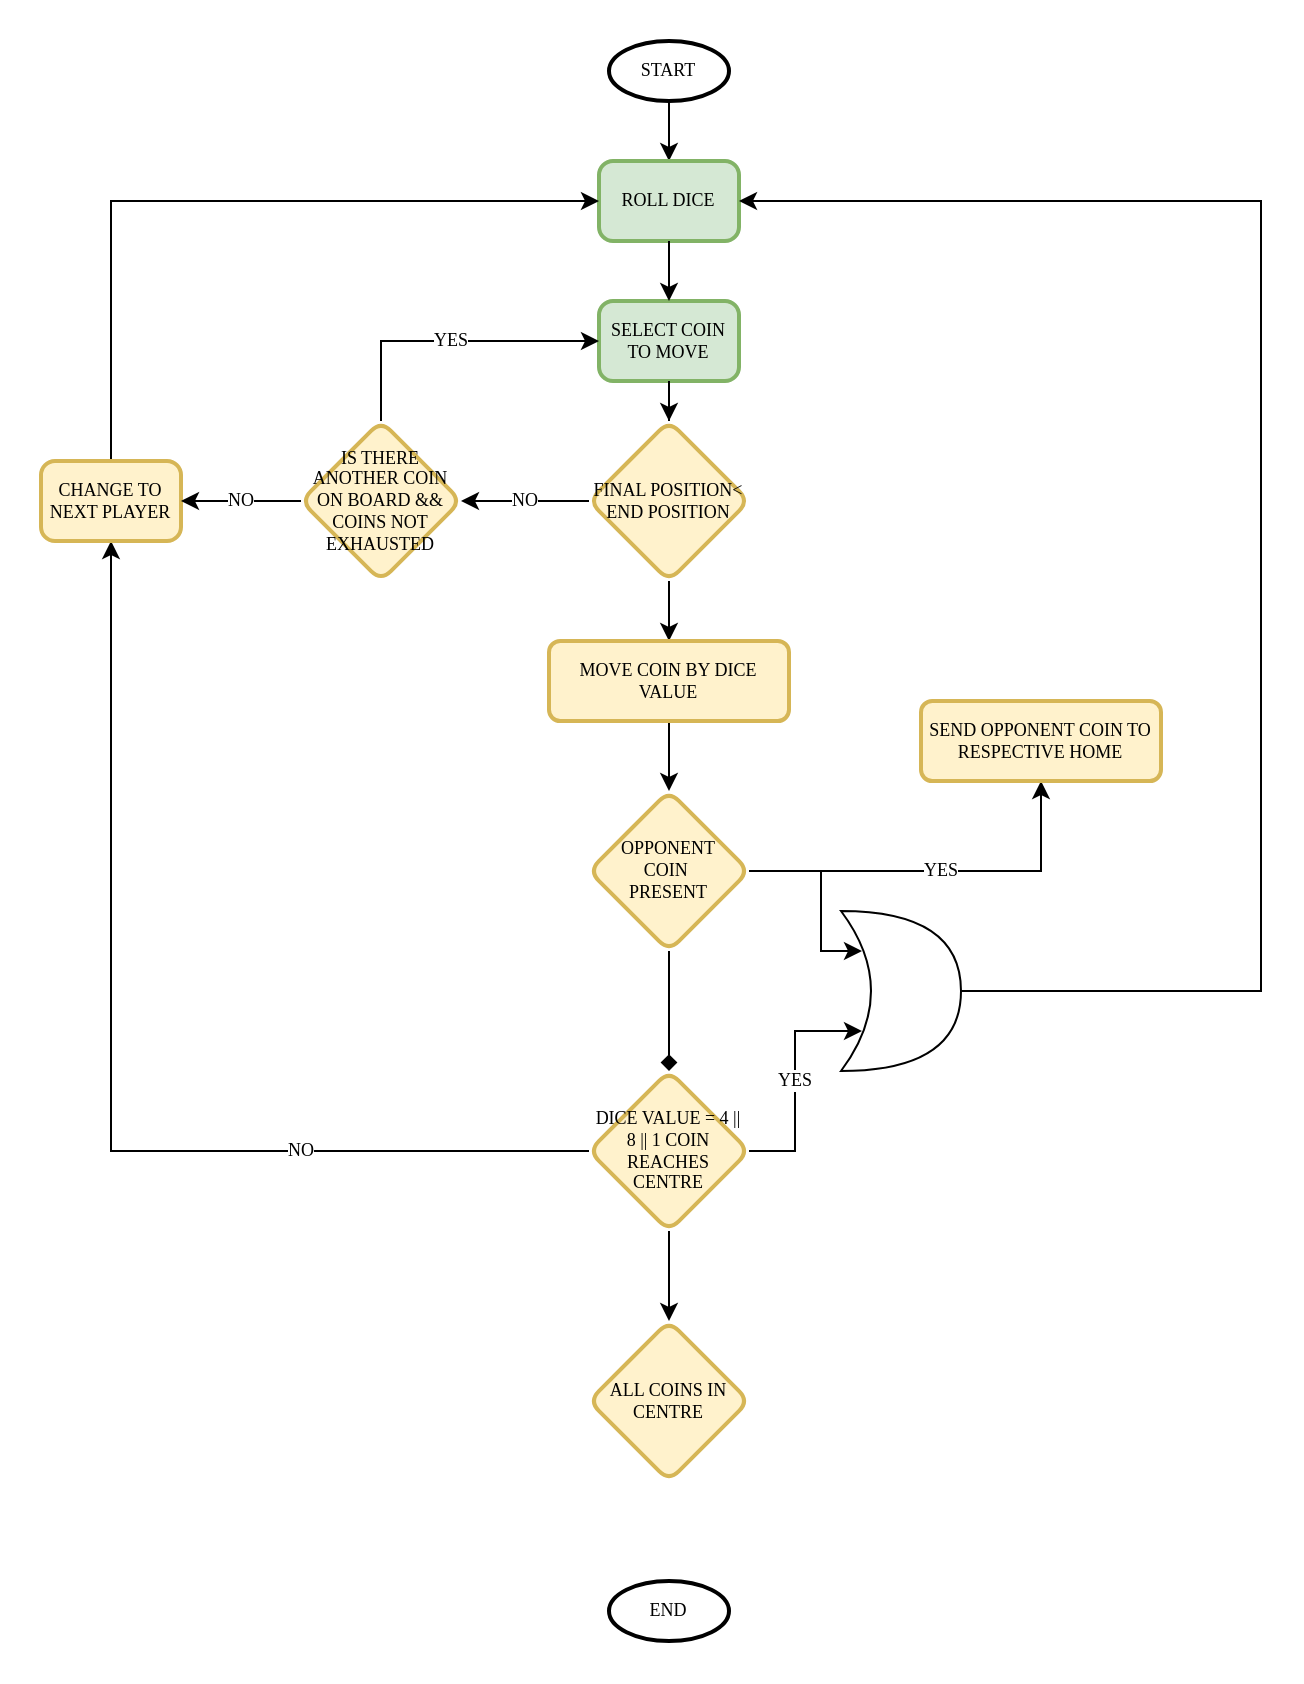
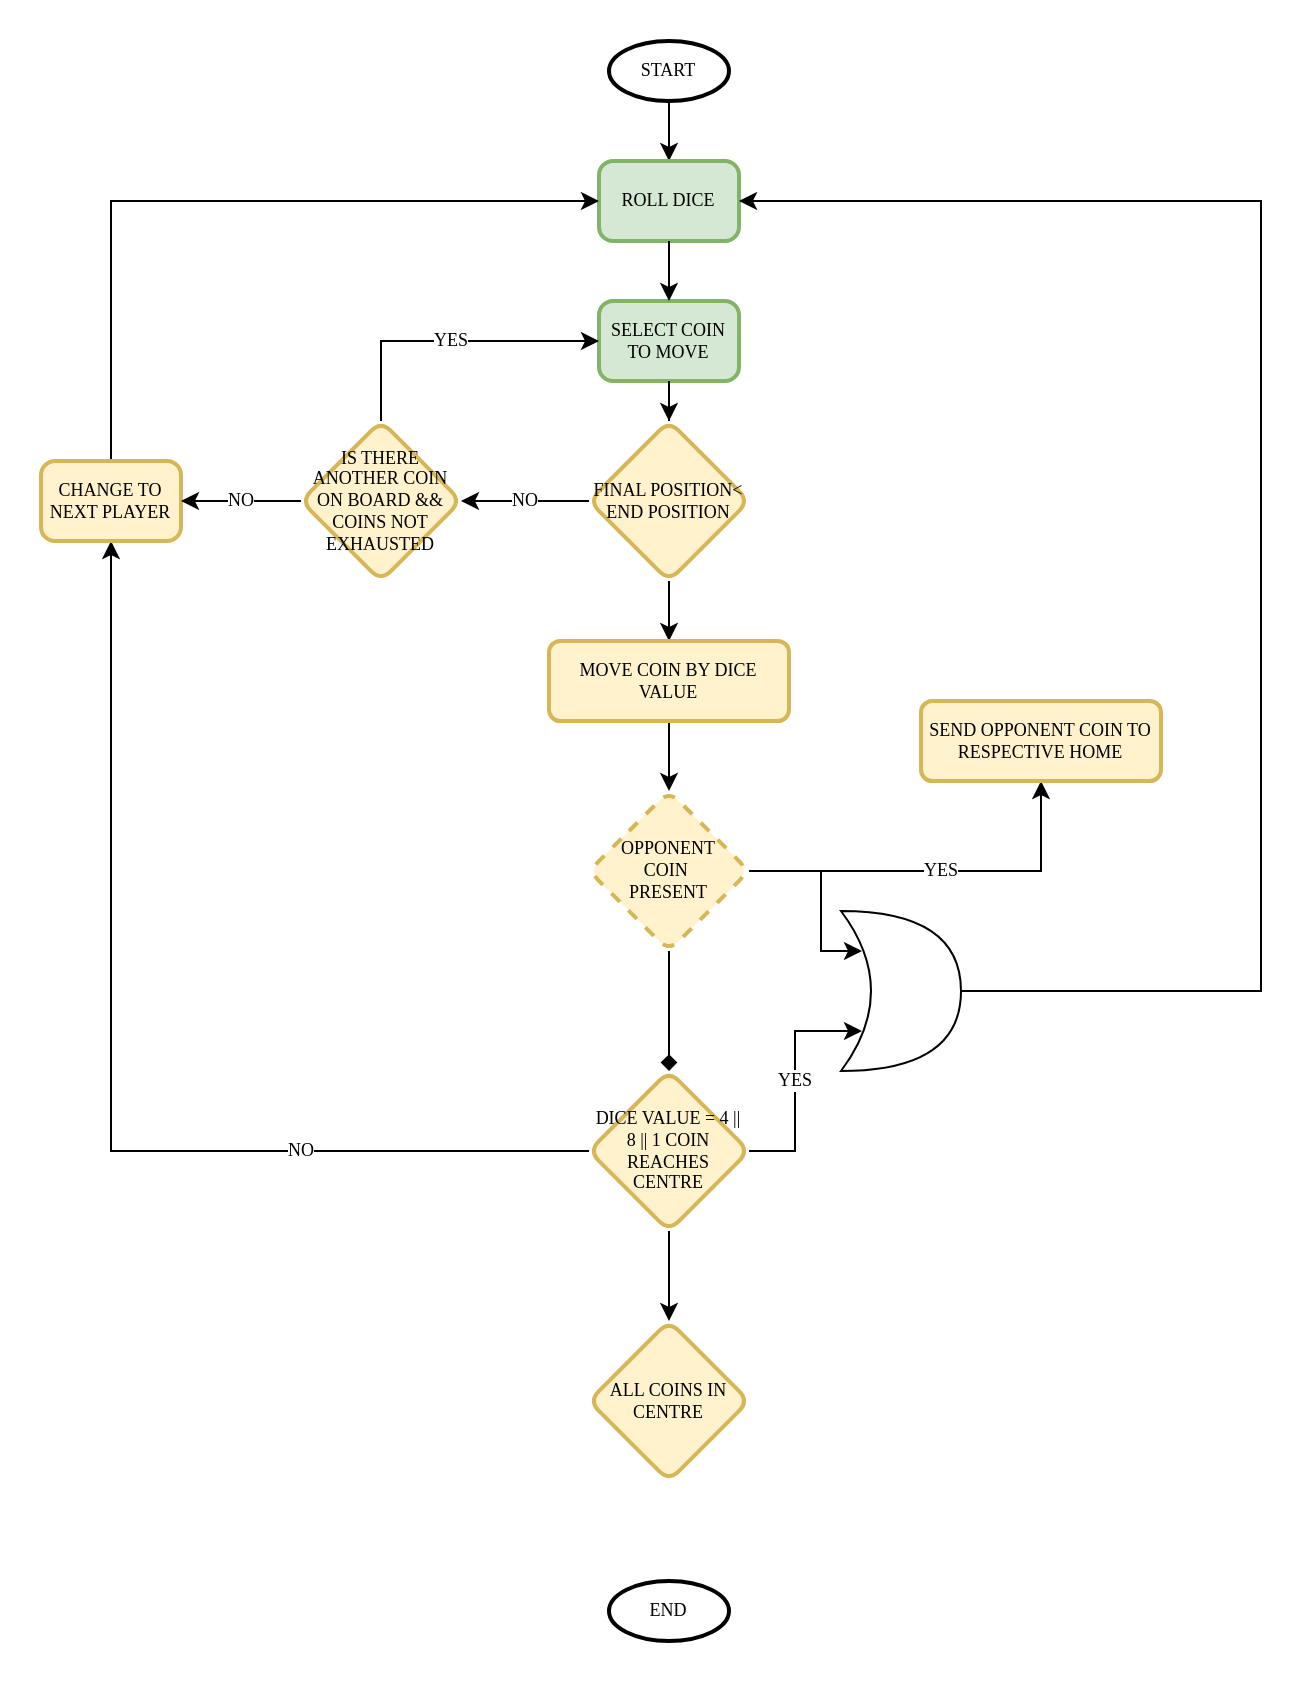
node "OPPONENTCOIN PRESENT": style solid -> dashed
